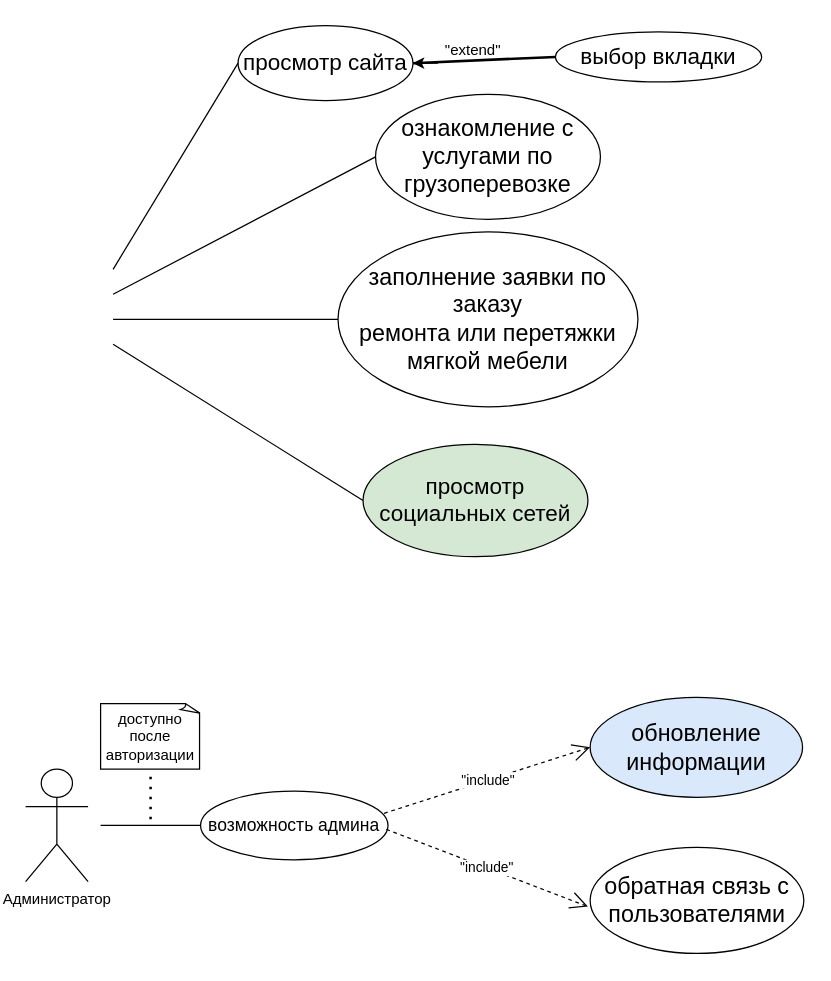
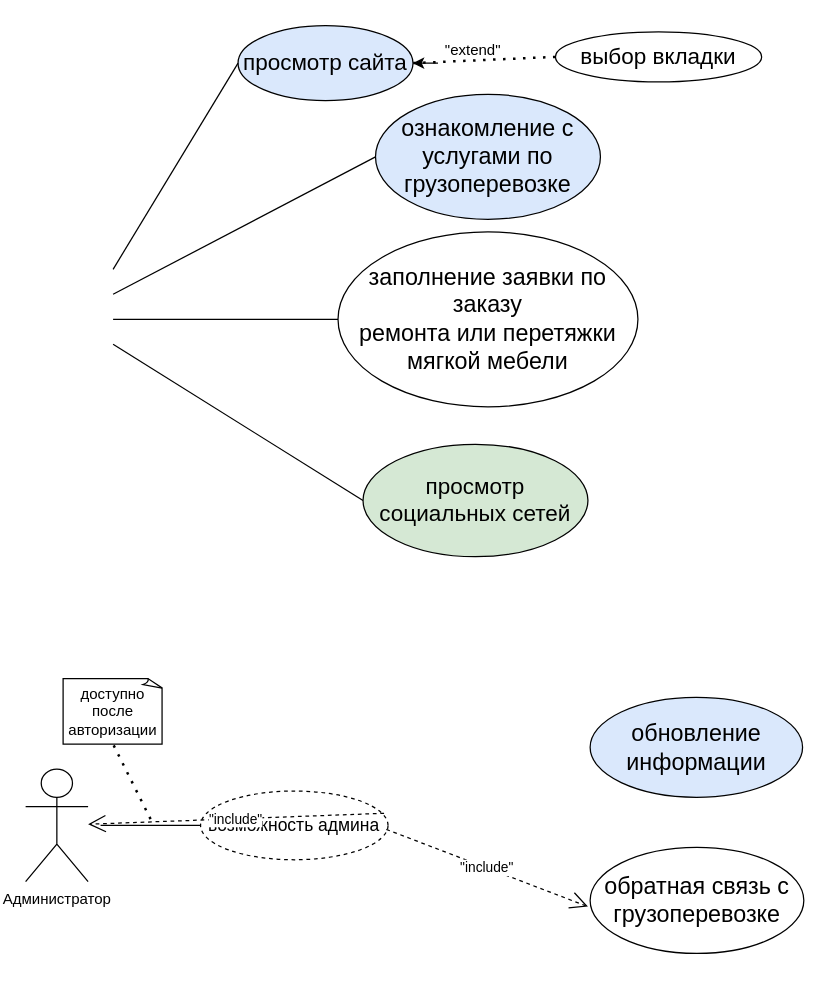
edge "выбор вкладки" -- "просмотр сайта": style solid -> dashed
node "просмотр сайта": fillcolor #ffffff -> #dae8fc
node "ознакомление с услугами по грузоперевозке": fillcolor #ffffff -> #dae8fc
node "доступно после авторизации": moved (151, 737) -> (113, 712)
edge "возможность админа" -> "обновление информации": now "возможность админа" -> "Администратор"
node "возможность админа": style solid -> dashed
node "обратная связь с пользователями": label "обратная связь с пользователями" -> "обратная связь с грузоперевозке"
